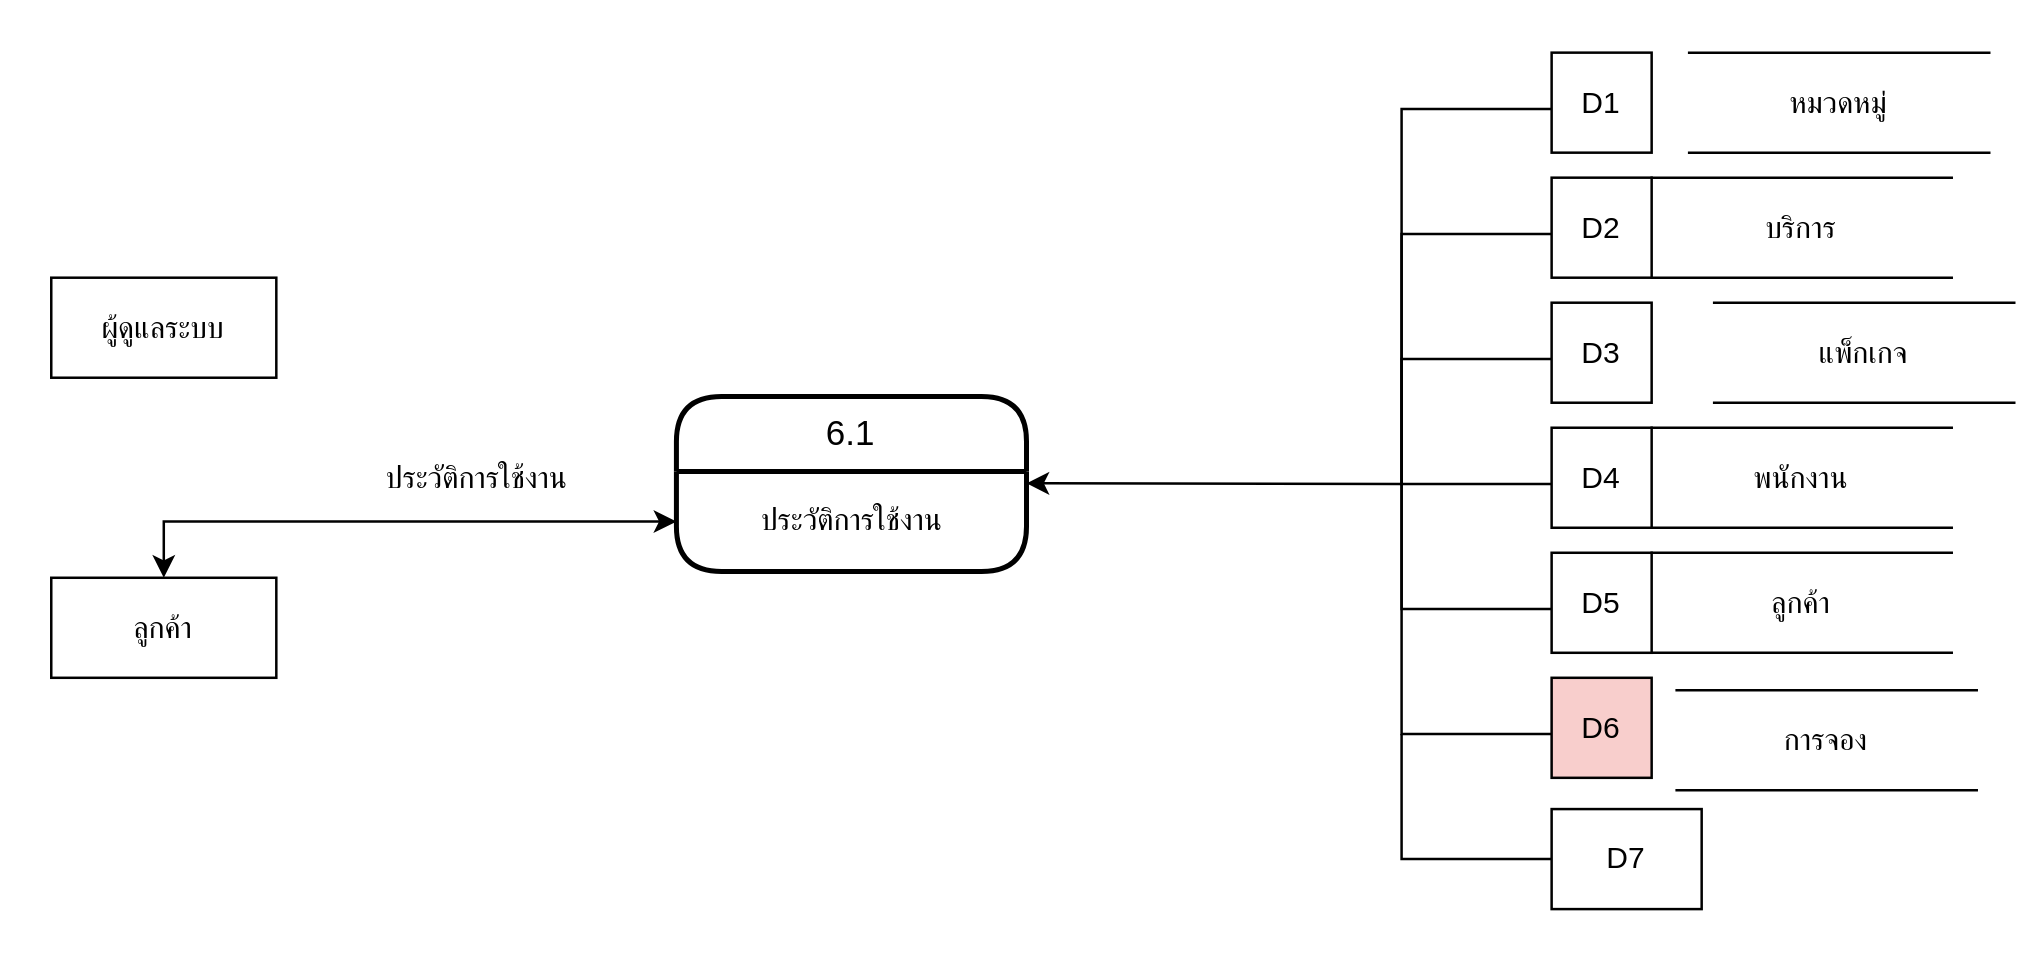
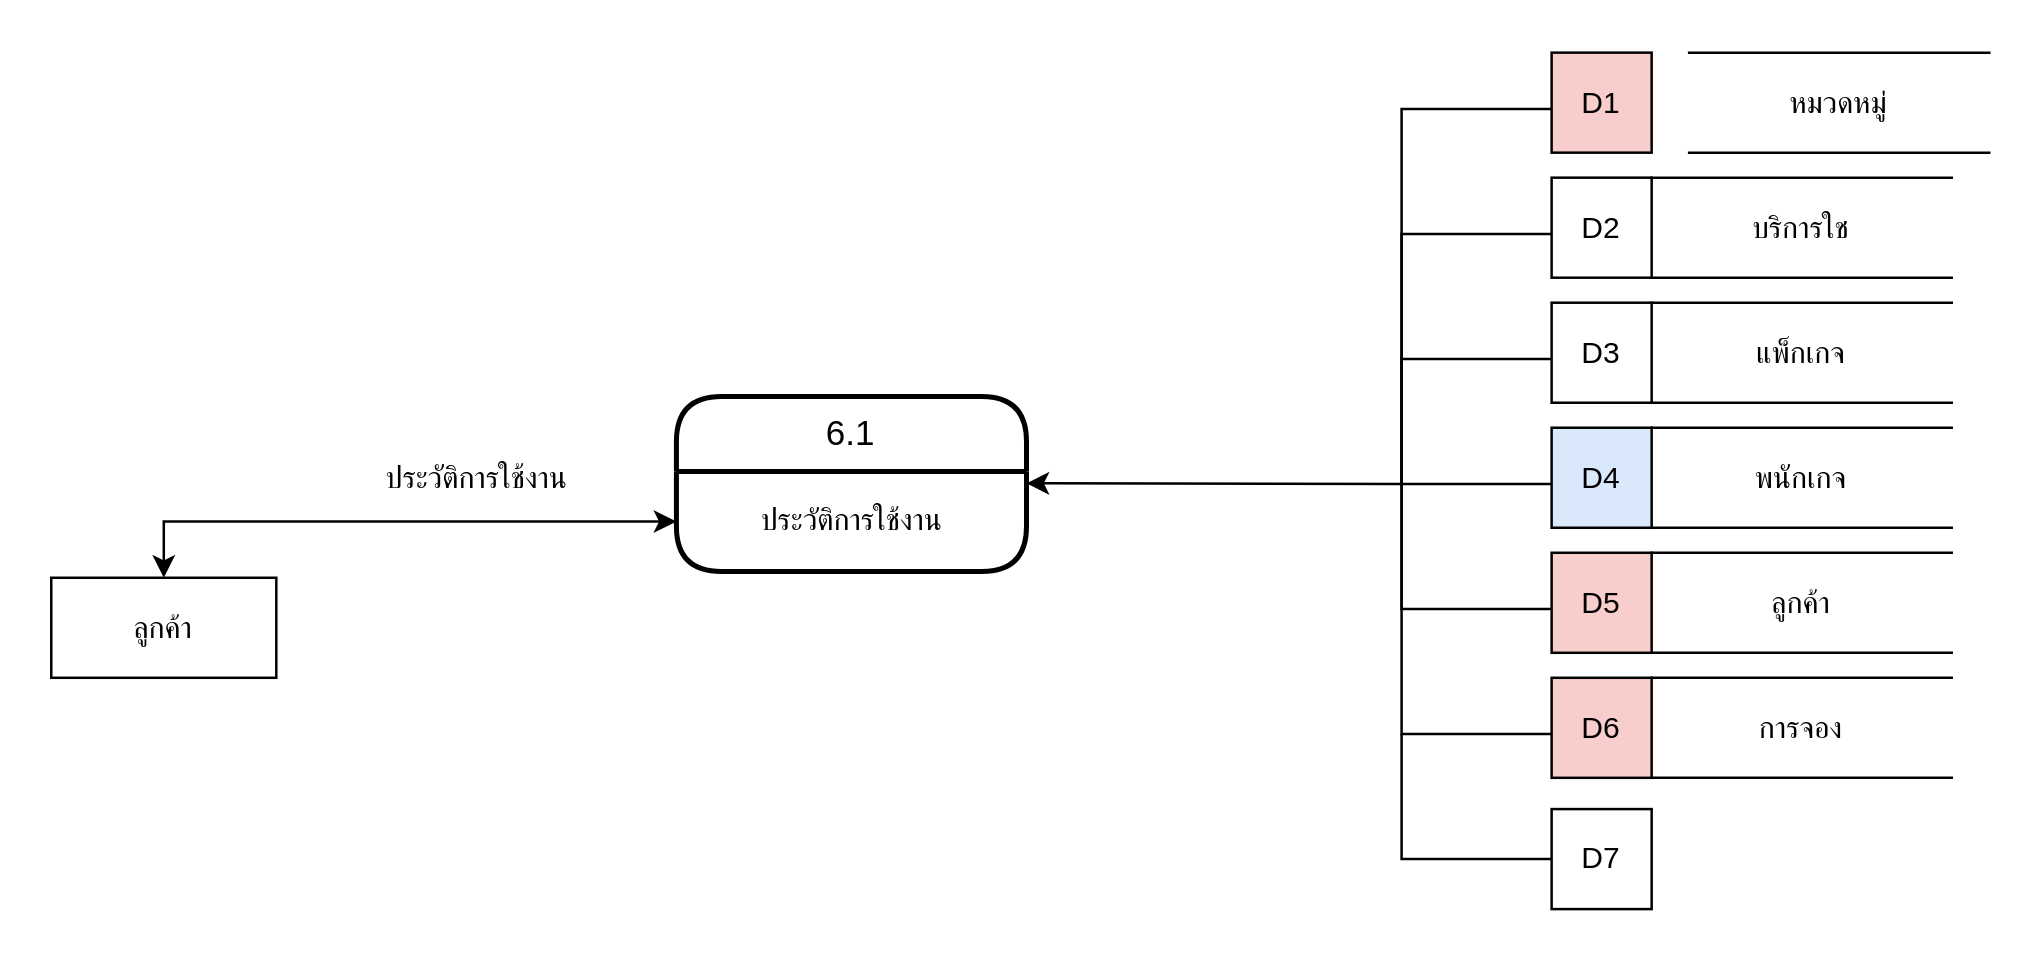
node "D1": fillcolor #ffffff -> #f8cecc
node "บริการ": label "บริการ" -> "บริการใช"
node "ผู้ดูแลระบบ": removed
node "แพ็กเกจ": moved (1864, 353) -> (1801, 353)
node "D4": fillcolor #ffffff -> #dae8fc
node "พนักงาน": label "พนักงาน" -> "พนักเกจ"
node "D5": fillcolor #ffffff -> #f8cecc
node "การจอง": moved (1826, 740) -> (1801, 728)
node "D7": size 150x100 -> 100x100
